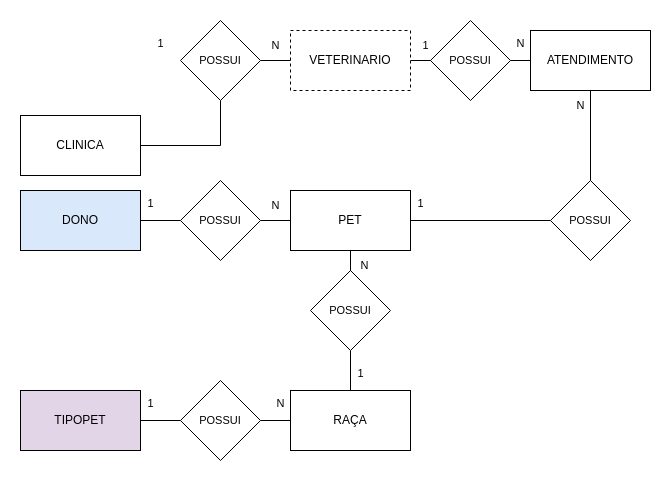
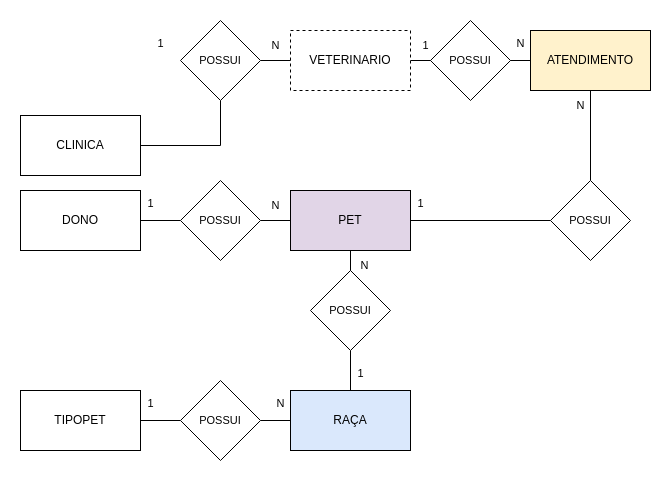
node "ATENDIMENTO": fillcolor #ffffff -> #fff2cc
node "DONO": fillcolor #dae8fc -> #ffffff
node "PET": fillcolor #ffffff -> #e1d5e7
node "TIPOPET": fillcolor #e1d5e7 -> #ffffff
node "RAÇA": fillcolor #ffffff -> #dae8fc
